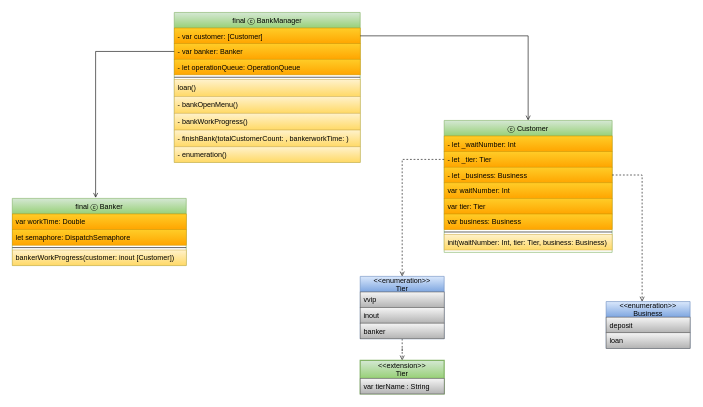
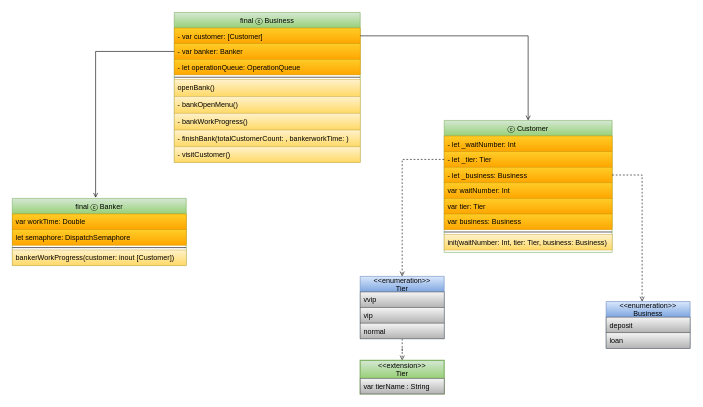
node "final ⓒ BankManager": label "final ⓒ BankManager" -> "final ⓒ Business"
node "loan()": label "loan()" -> "openBank()"
node "- enumeration()": label "- enumeration()" -> "- visitCustomer()"
node "inout": label "inout" -> "vip"
node "banker": label "banker" -> "normal"
